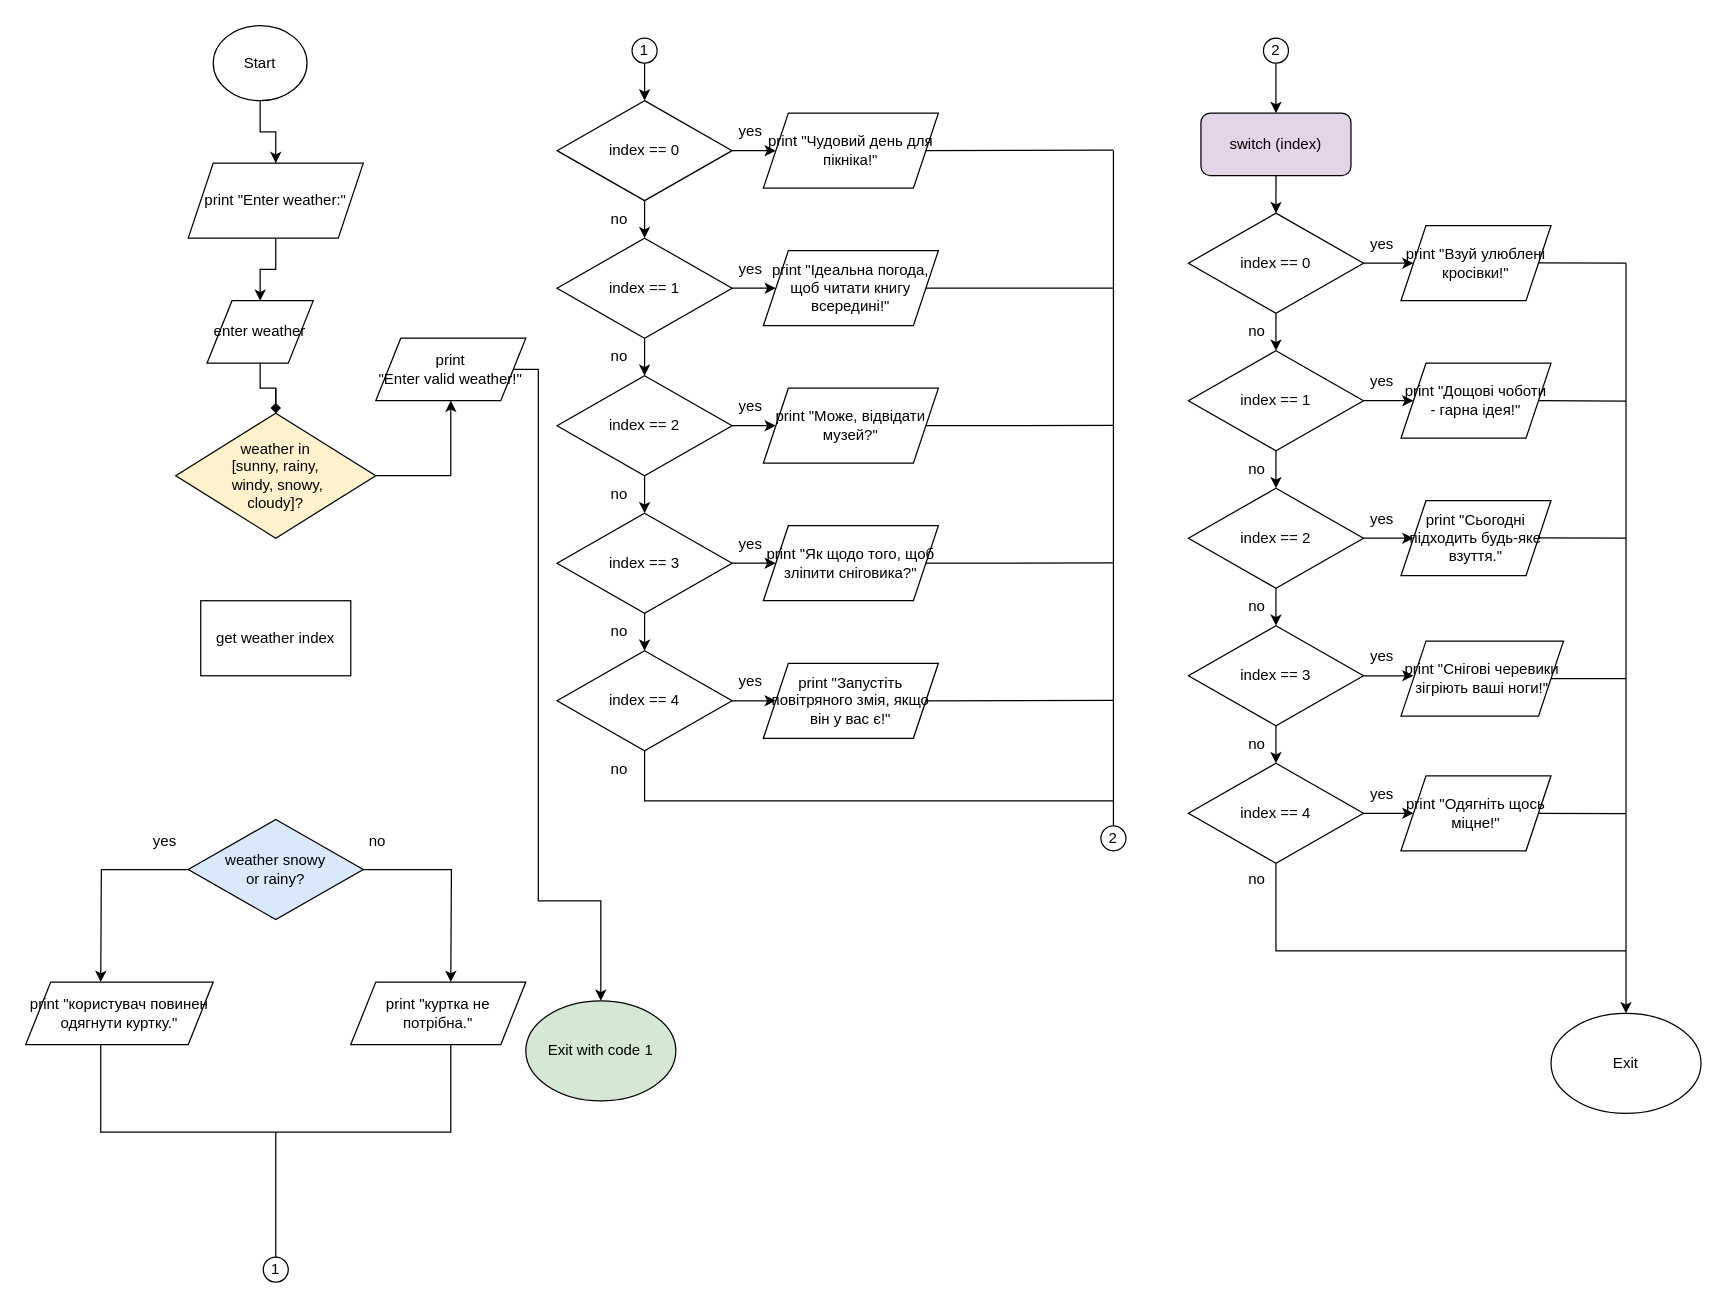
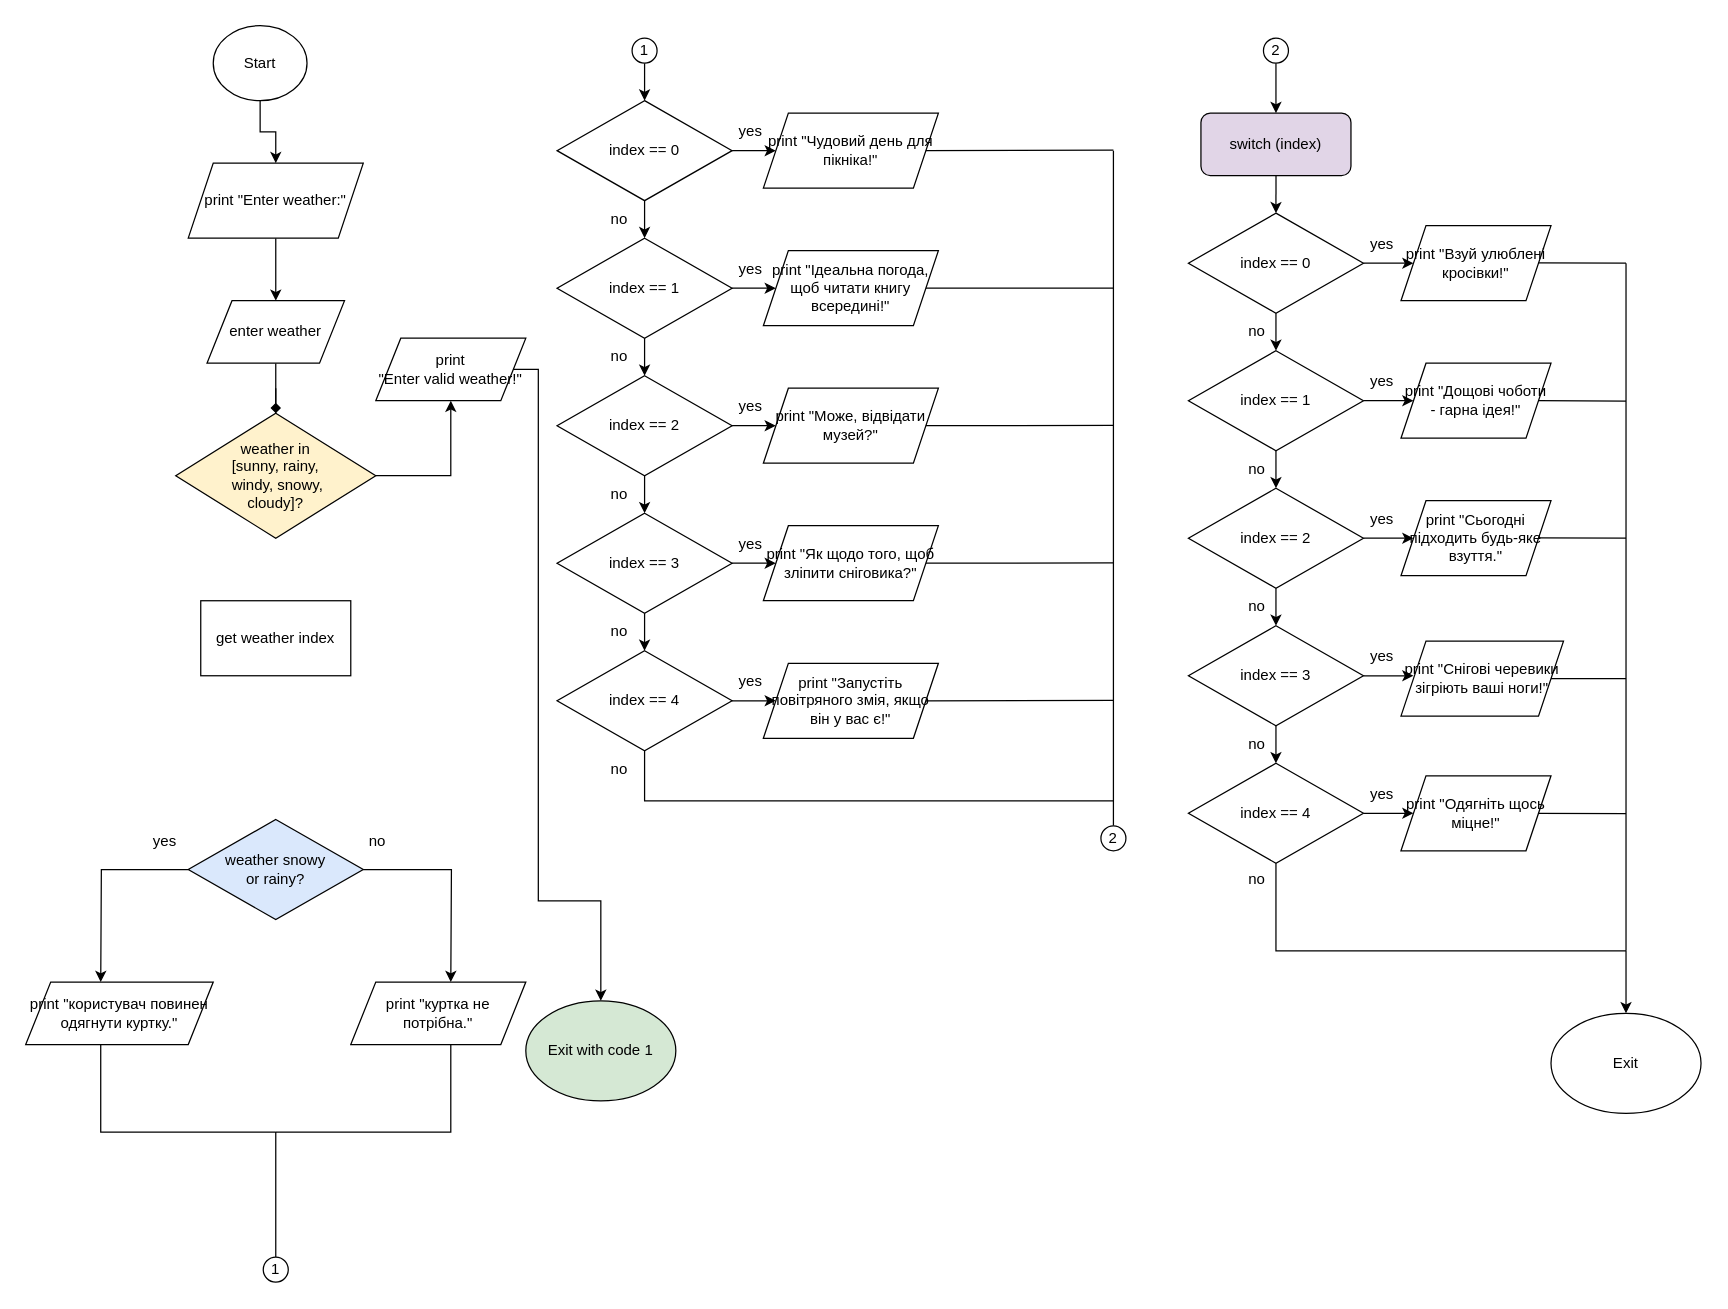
node "enter weather": size 106x63 -> 138x63
